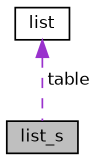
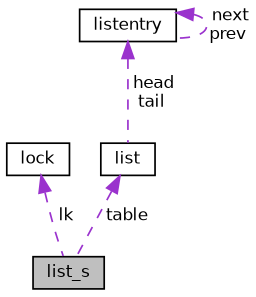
node "listentry": added
node "lock": added
